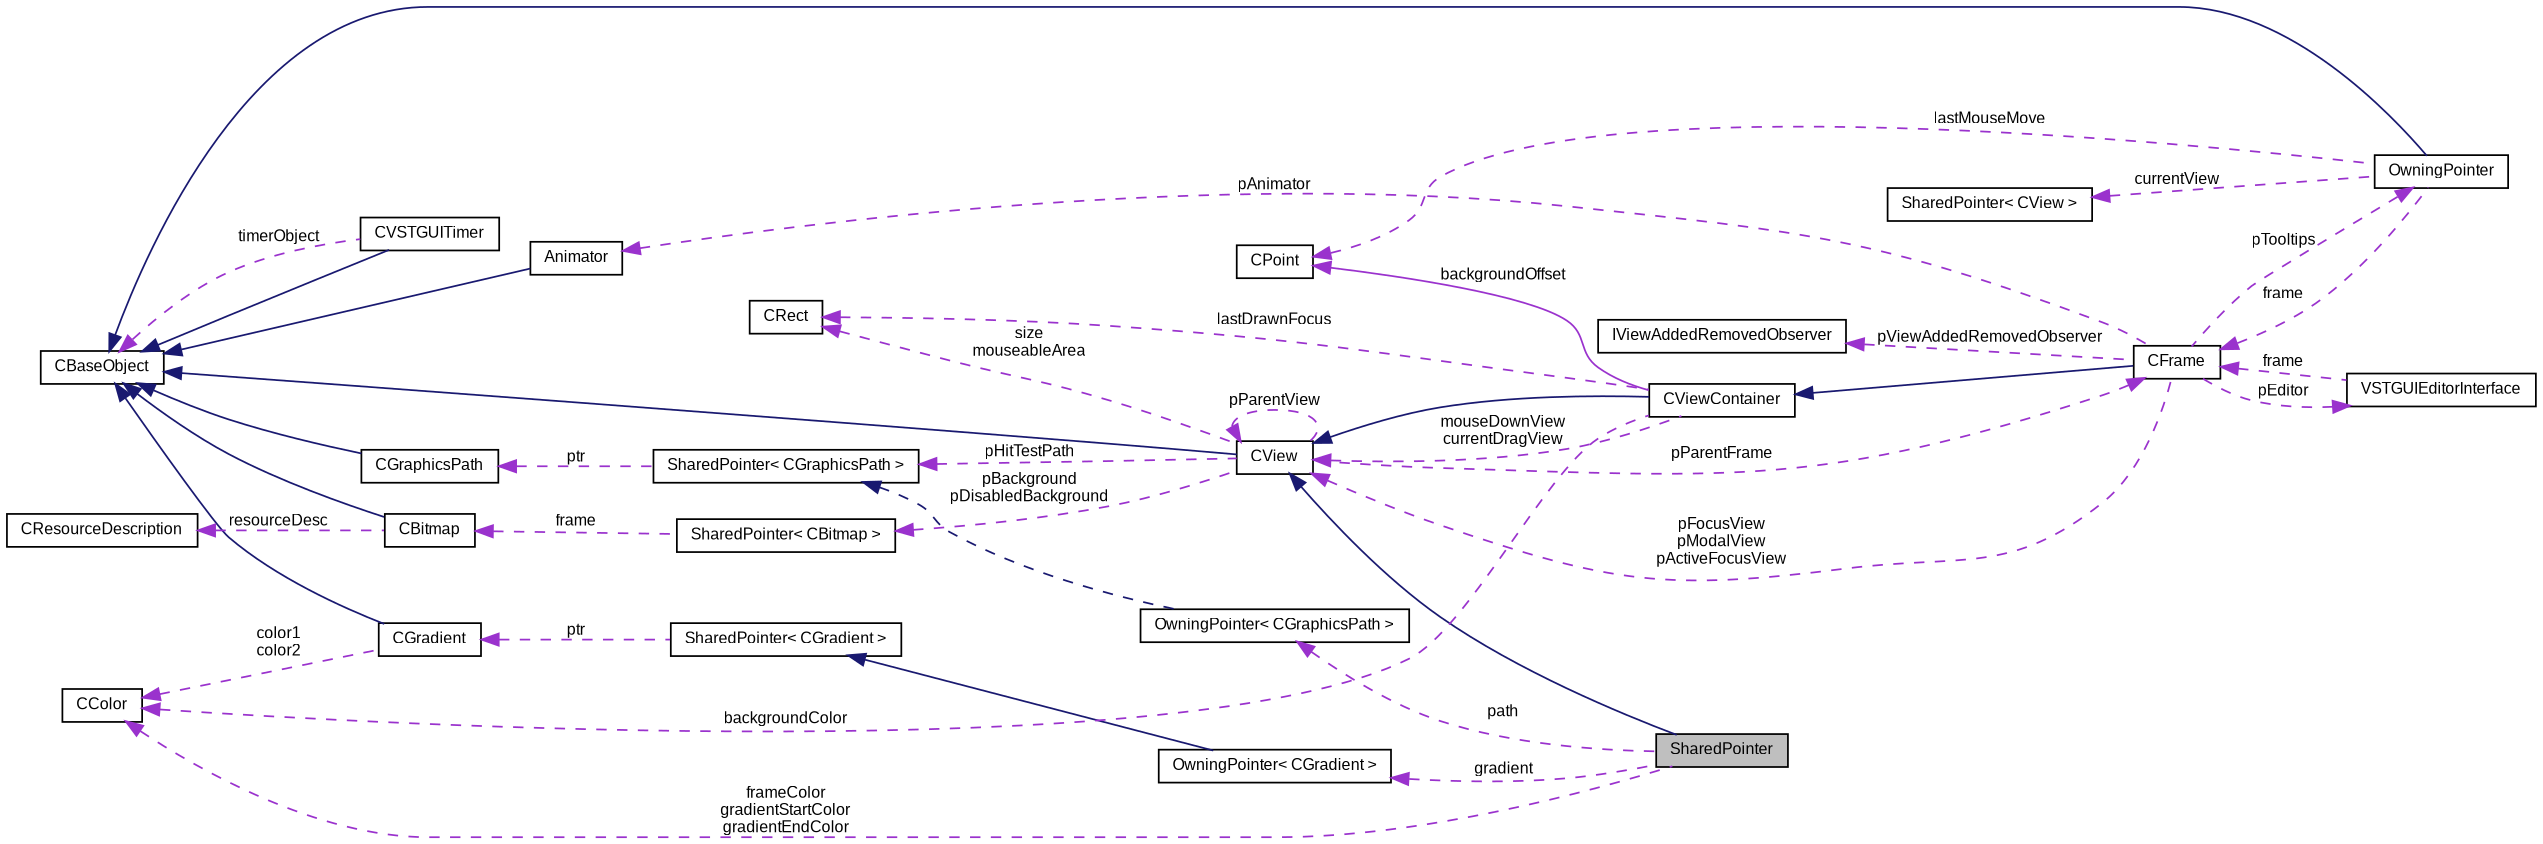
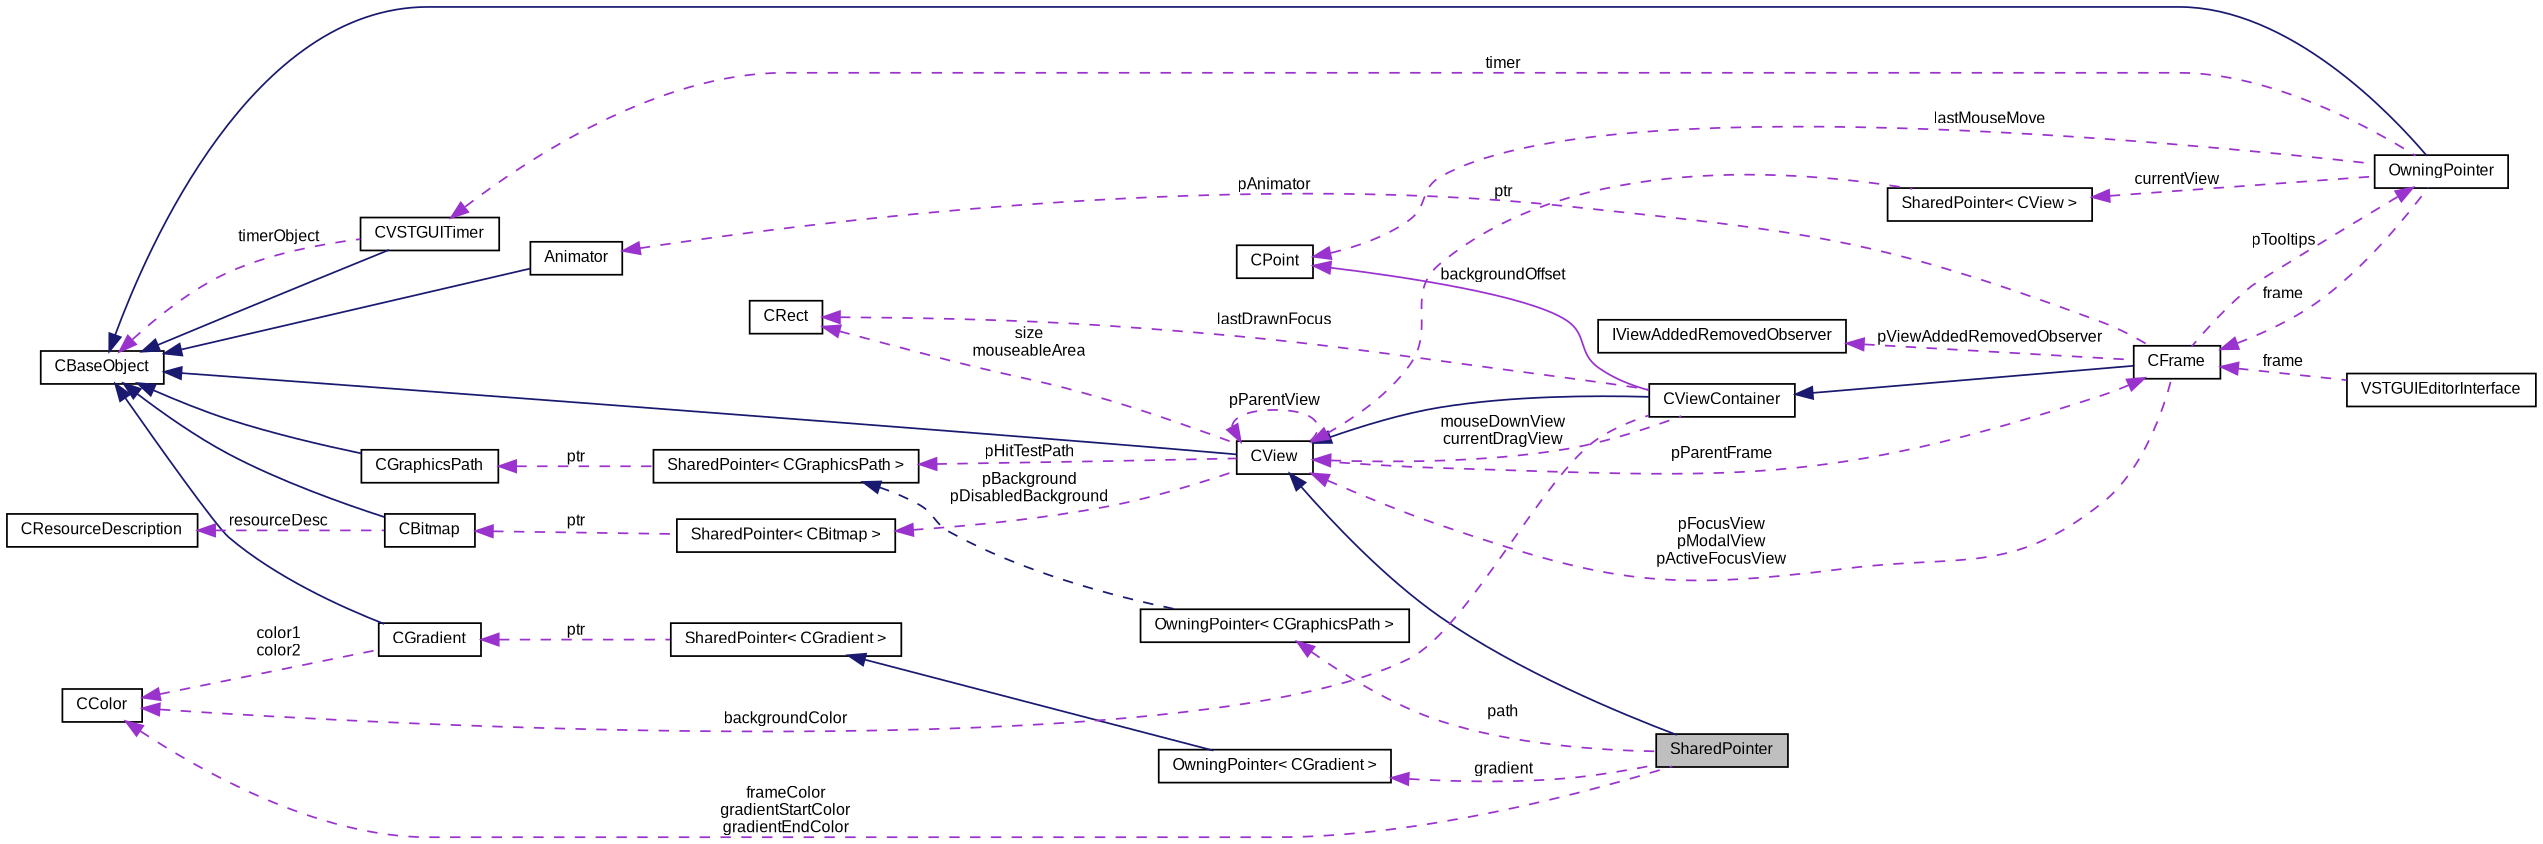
edge "OwningPointer" -> "CVSTGUITimer": added, label "timer"
edge "SharedPointer< CView >" -> "CView": added, label "ptr"
edge "CFrame" -> "VSTGUIEditorInterface": removed, label "pEditor"
edge "SharedPointer< CBitmap >" -> "CBitmap": label "frame" -> "ptr"
